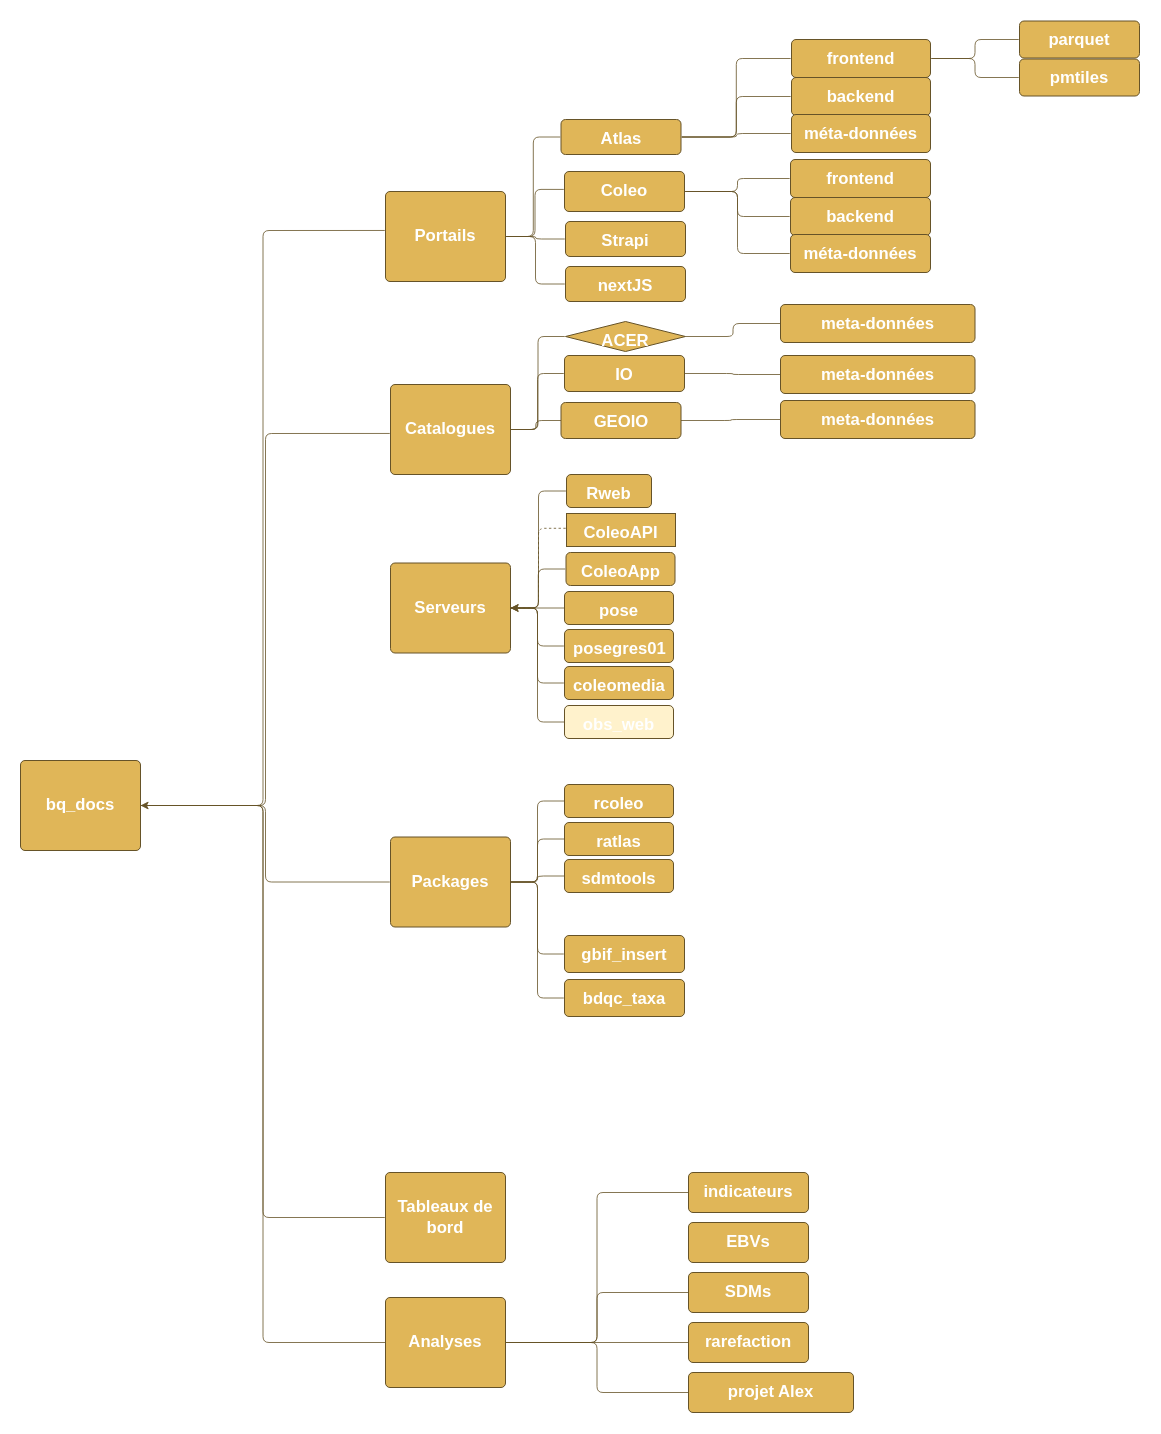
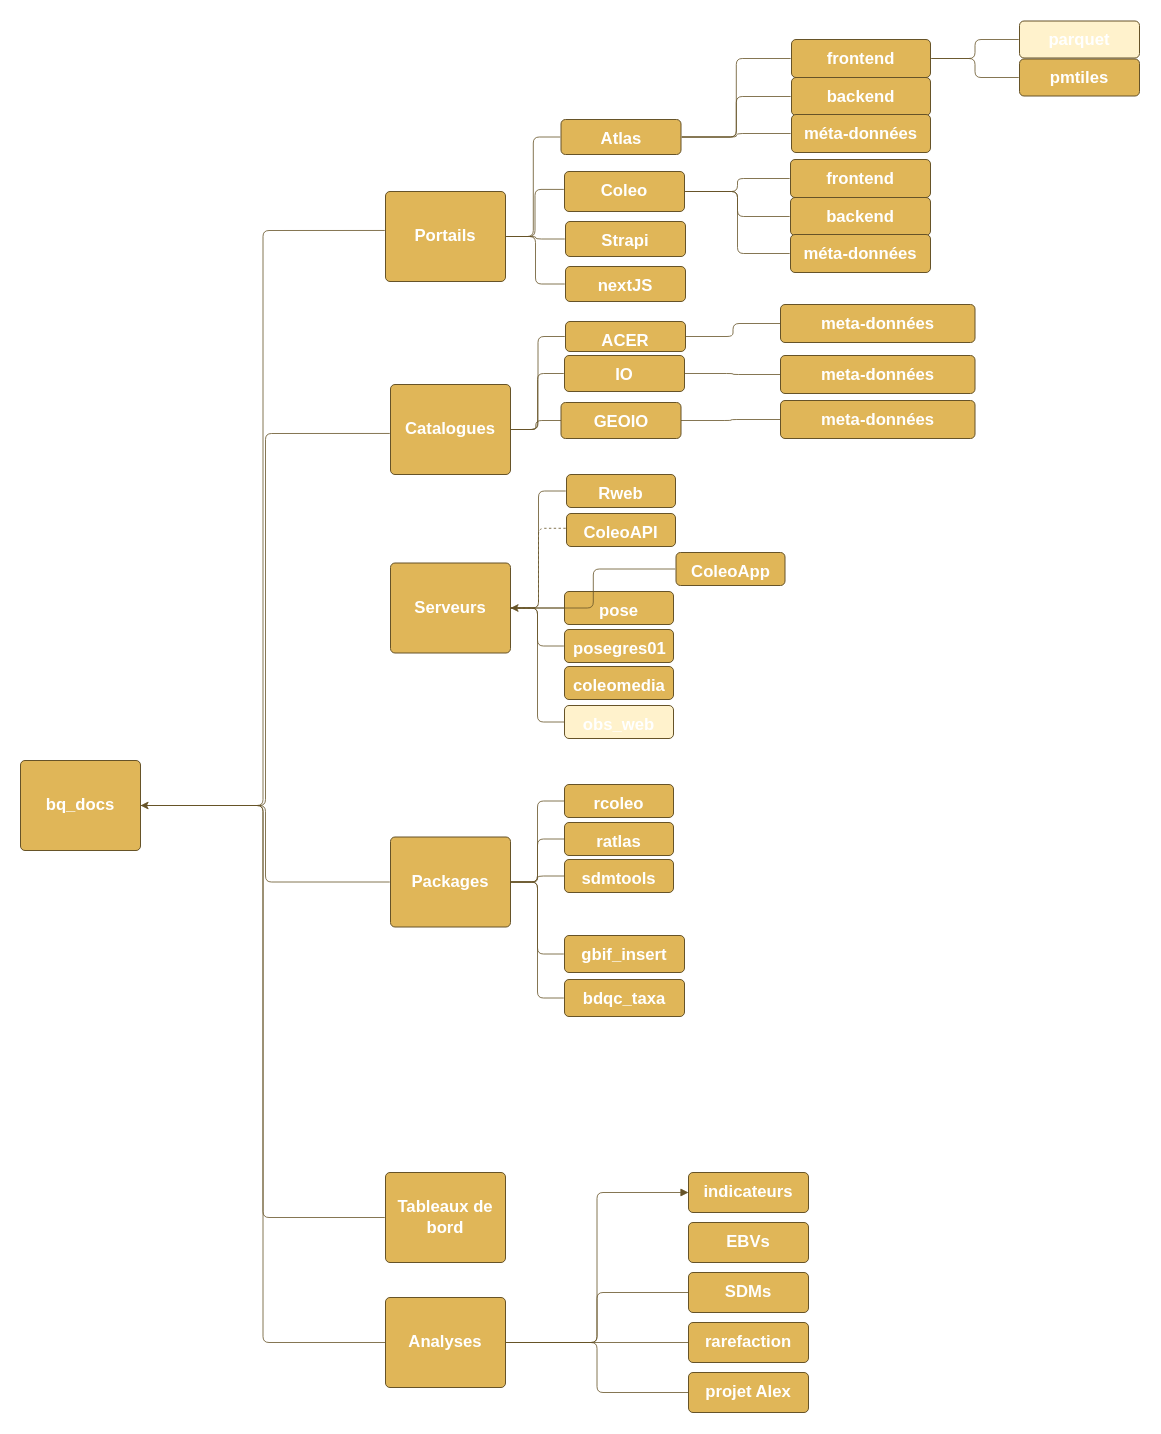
node "parquet": fillcolor #e0b658 -> #fff2cc
node "ACER": shape diamond -> rounded rectangle
node "Rweb": size 85x33 -> 109x33
node "ColeoAPI": shape rectangle -> rounded rectangle
node "ColeoApp": moved (621, 569) -> (731, 569)
edge "posegres01" -> "Serveurs": arrowhead classic -> none
edge "Serveurs" -- "coleomedia": removed
edge "indicateurs" -- "Analyses": arrowhead none -> block
node "projet Alex": size 165x40 -> 120x40
